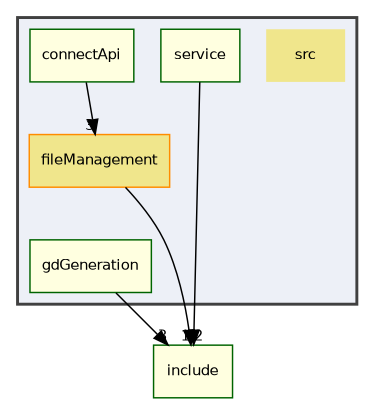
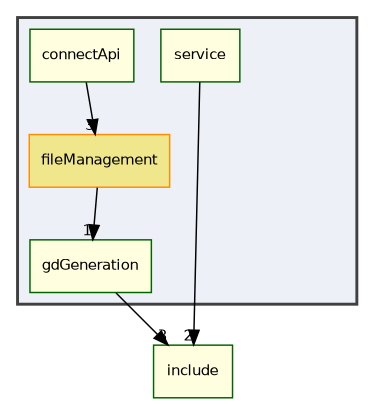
node "src": removed
edge "fileManagement" -> "include": now "fileManagement" -> "gdGeneration"
